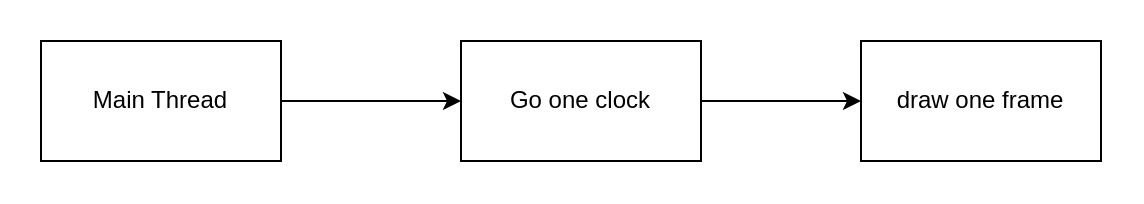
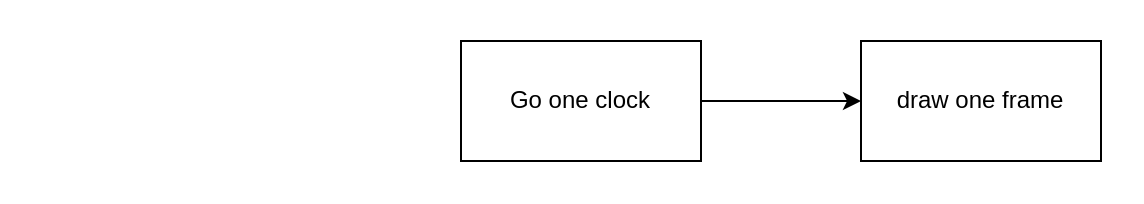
node "Main Thread": removed
edge "Main Thread" -> "Go one clock": removed
